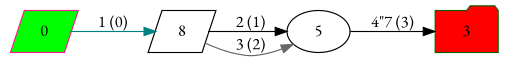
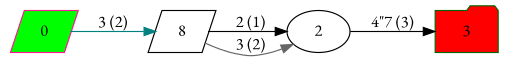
edge "0" -> "8": label "1 (0)" -> "3 (2)"
node "5": label "5" -> "2"
